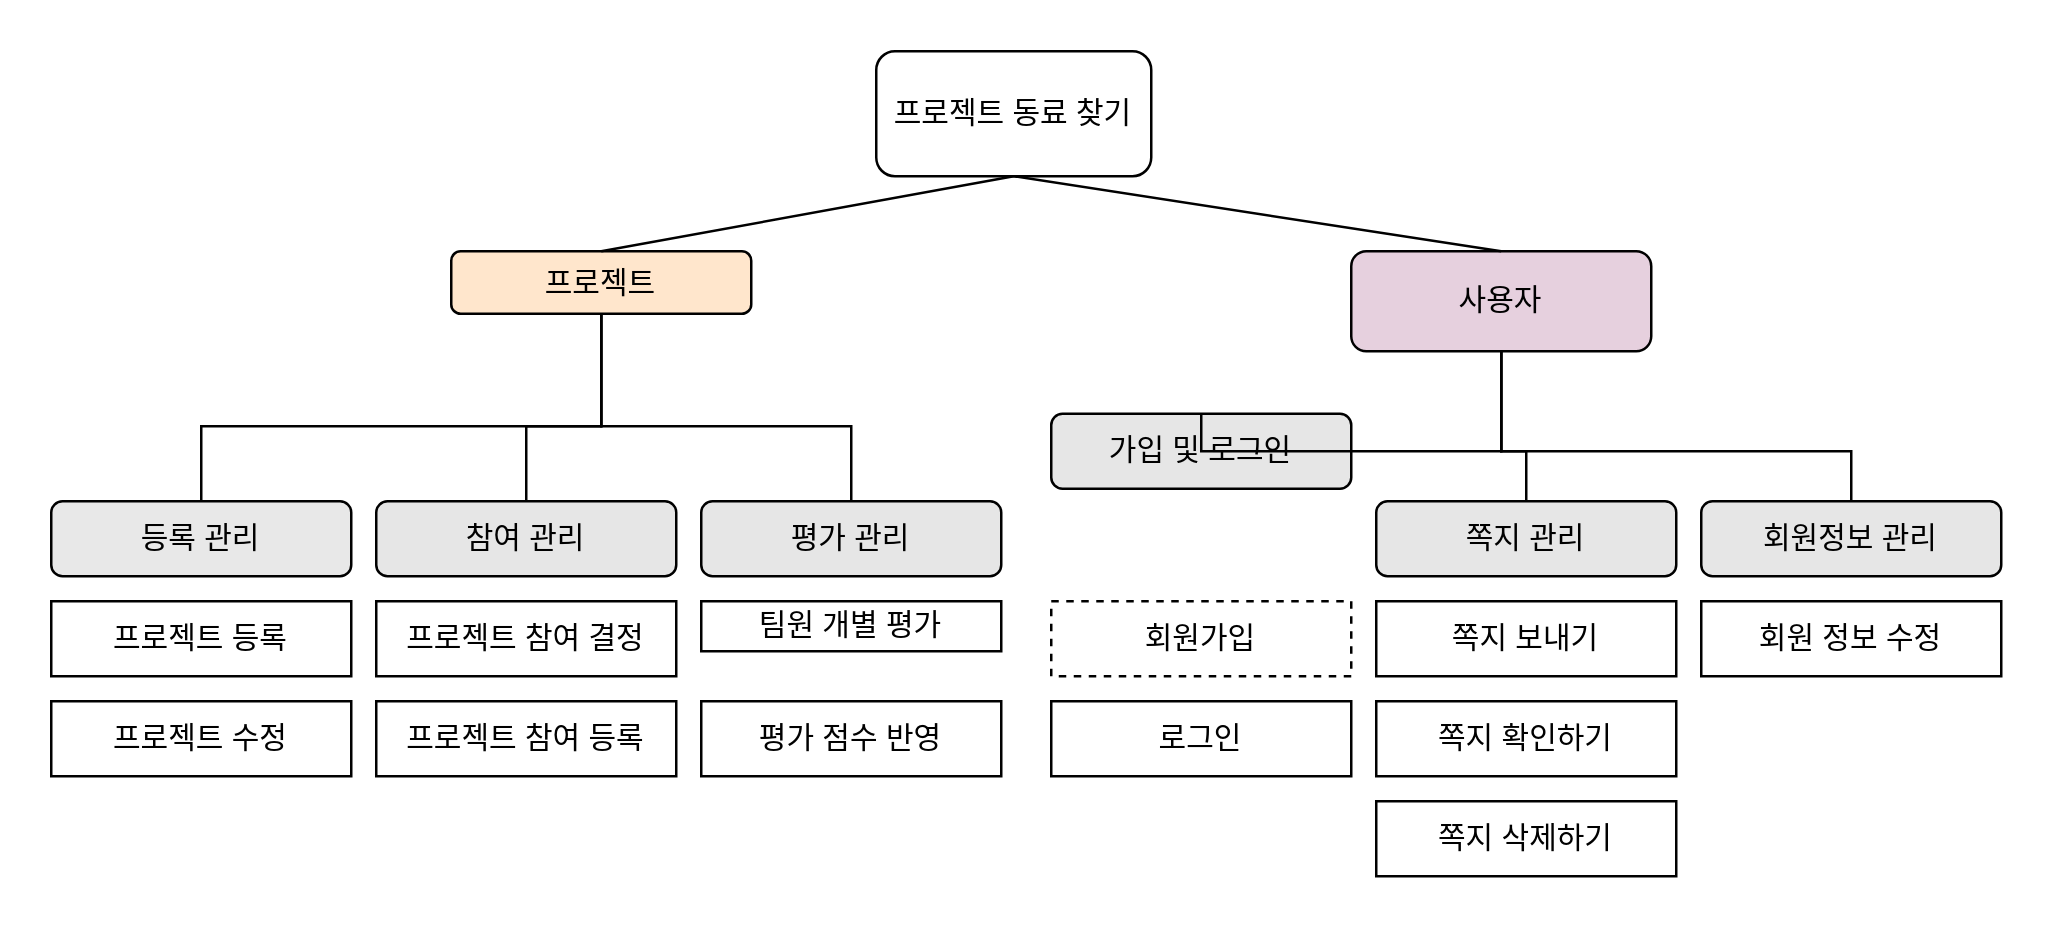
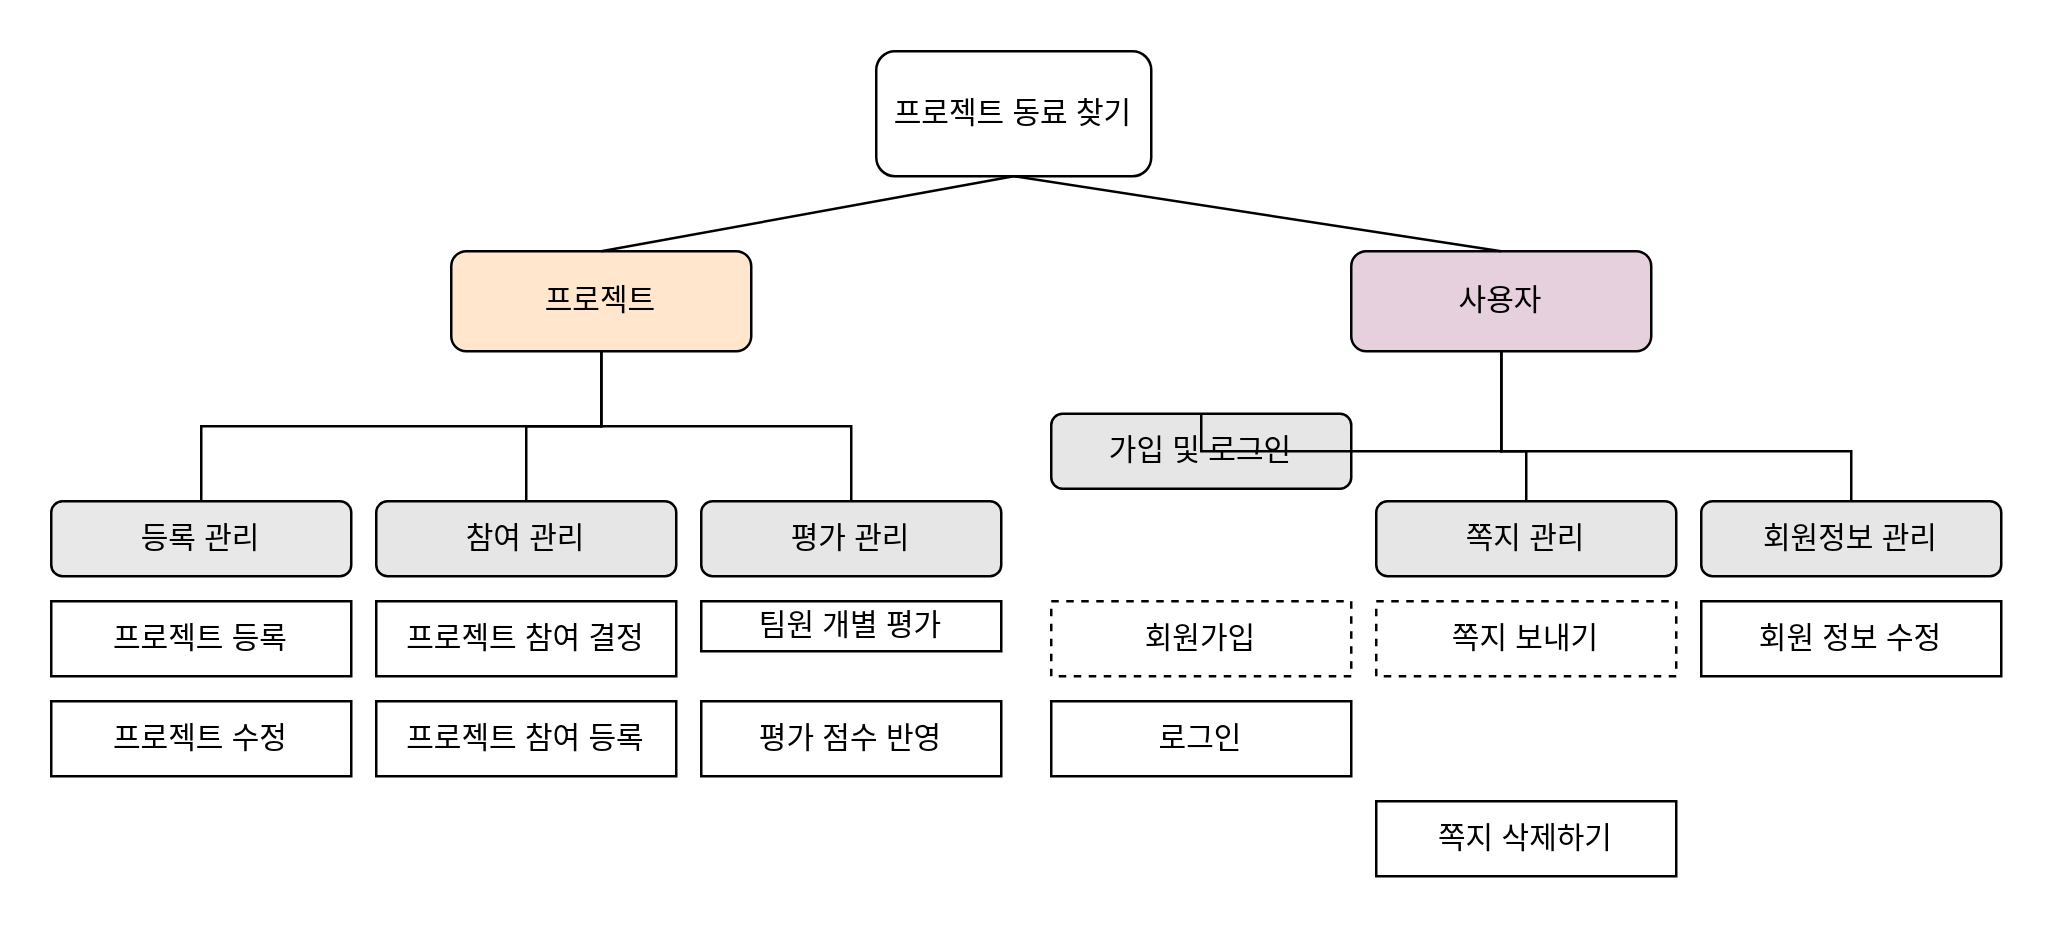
node "프로젝트": size 300x63 -> 300x100
node "쪽지 보내기": style solid -> dashed
node "쪽지 확인하기": removed
